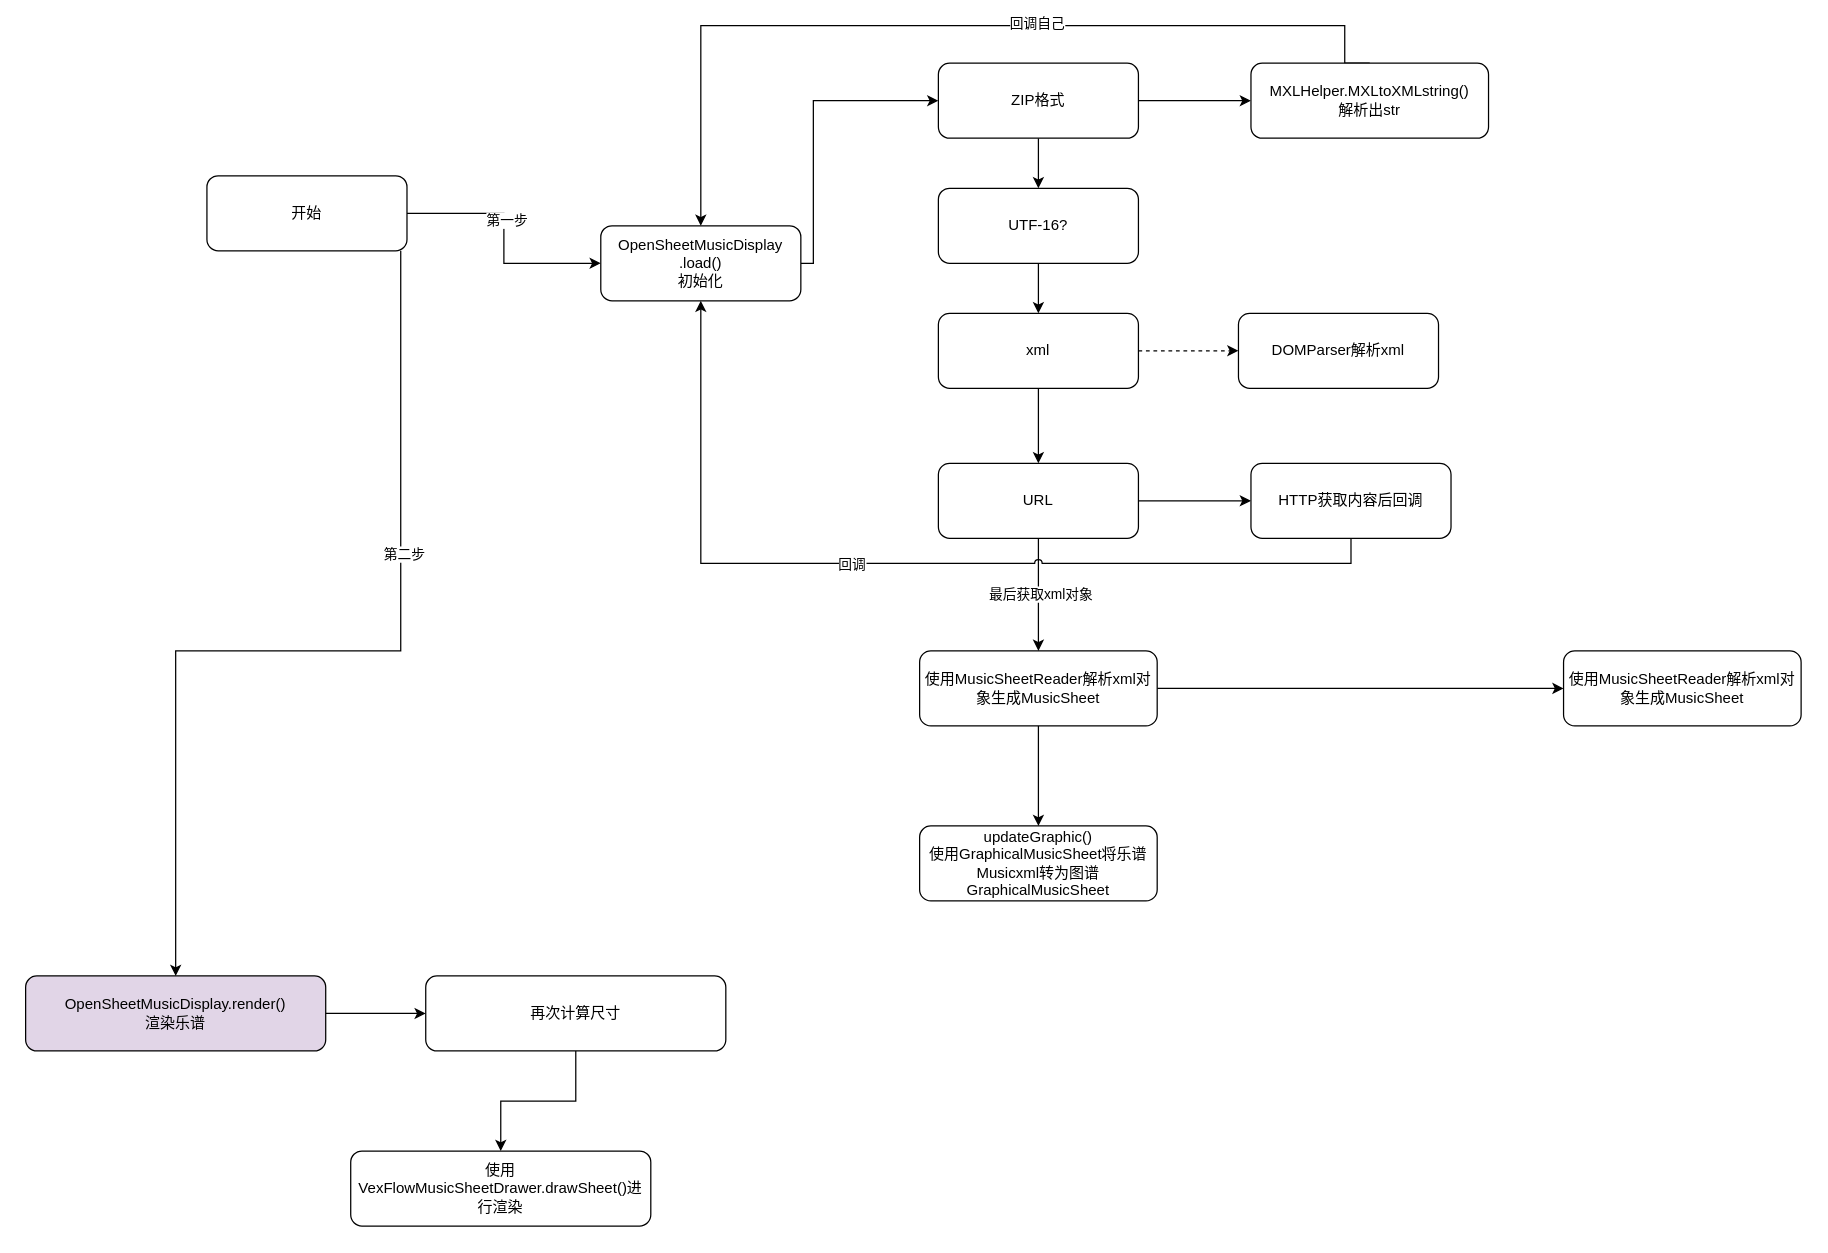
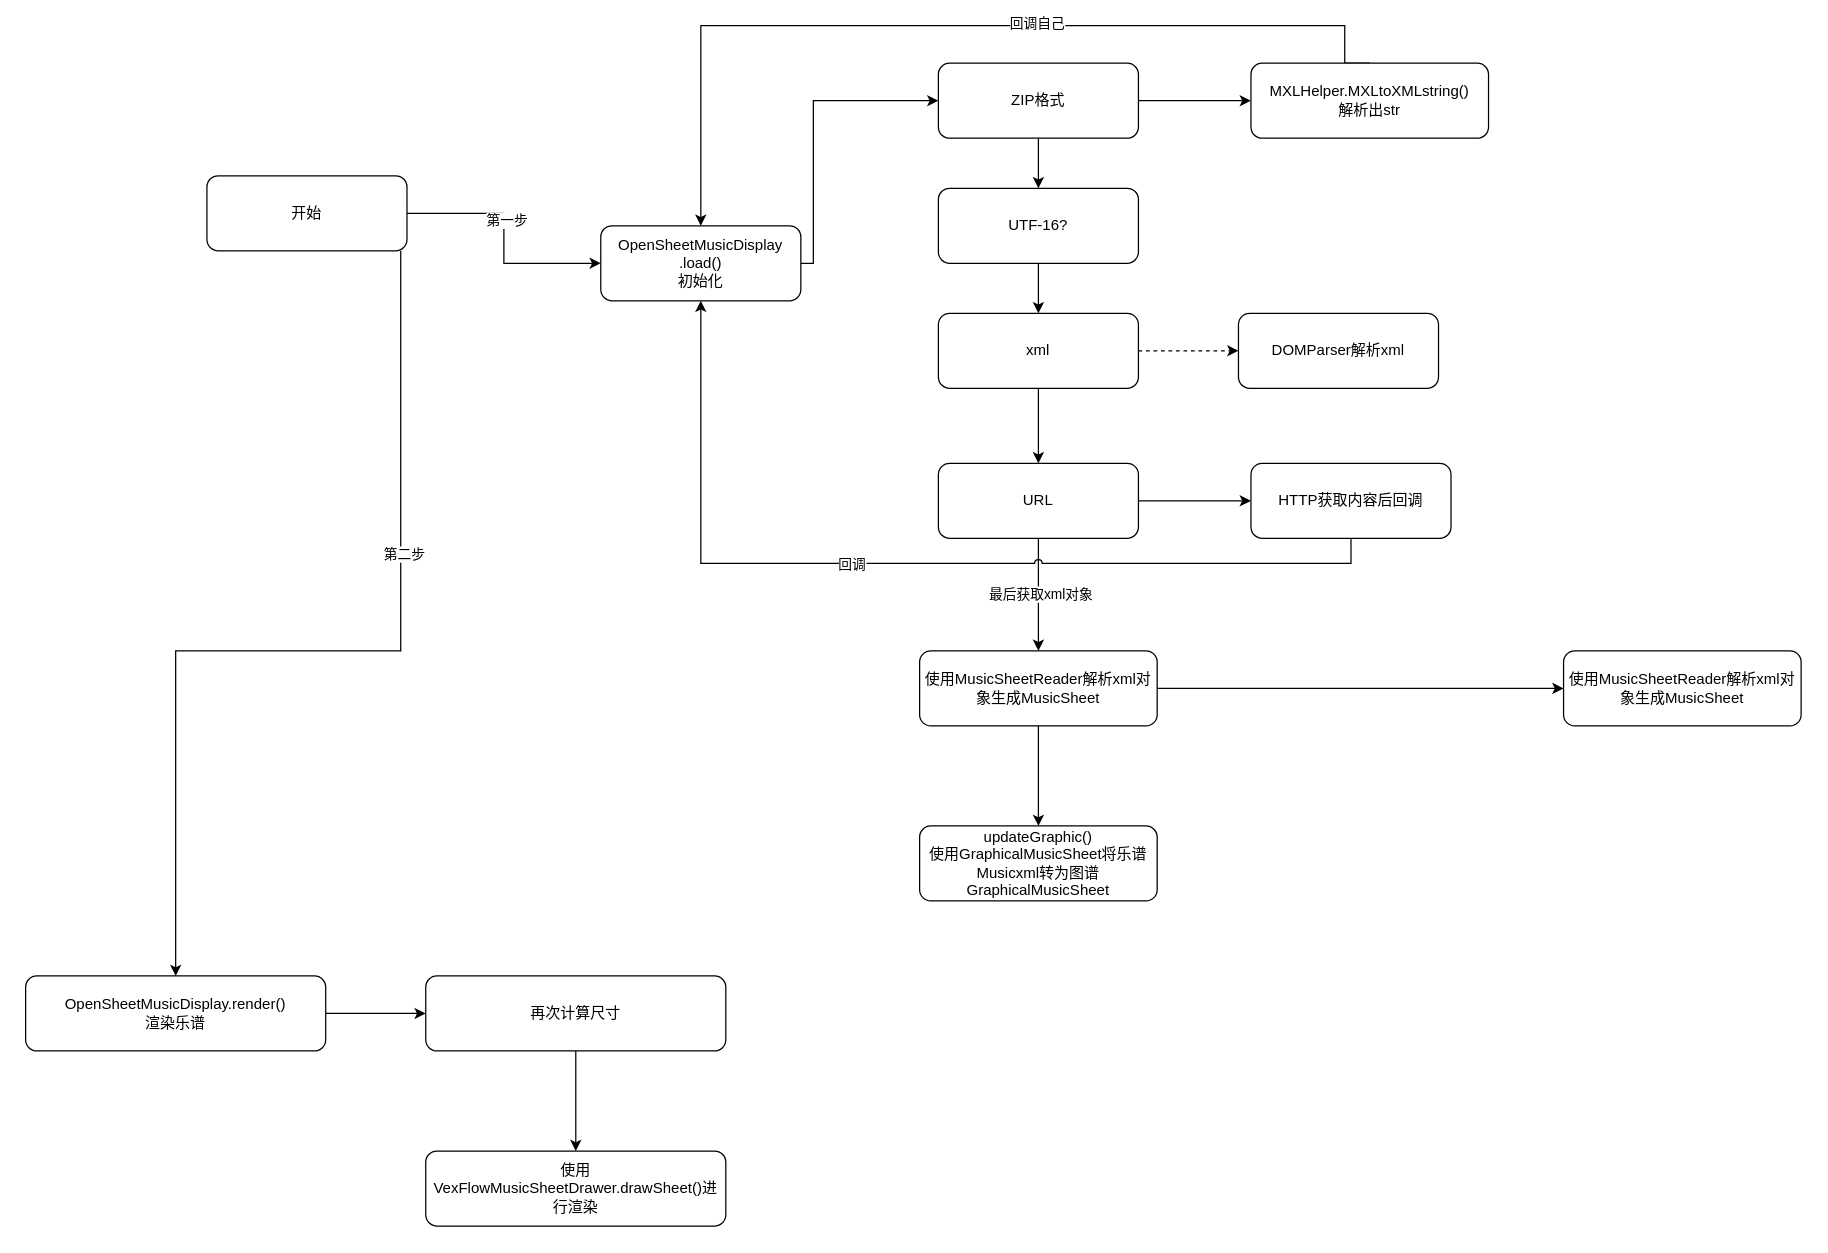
node "OpenSheetMusicDisplay.render() 渲染乐谱": fillcolor #e1d5e7 -> #ffffff
node "使用VexFlowMusicSheetDrawer.drawSheet()进行渲染": moved (501, 1188) -> (576, 1188)
